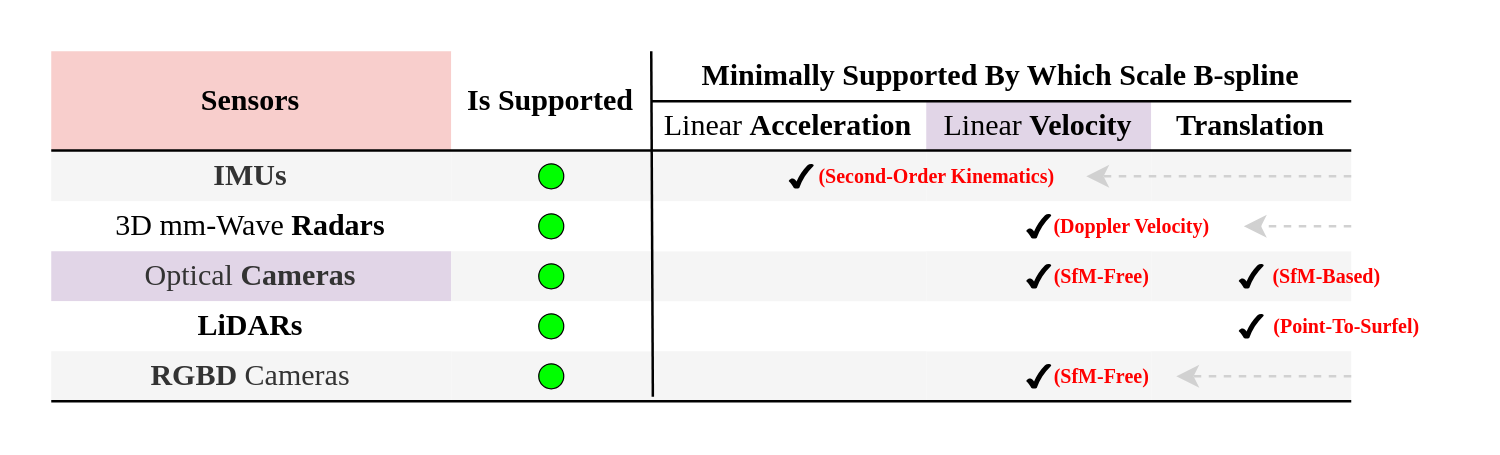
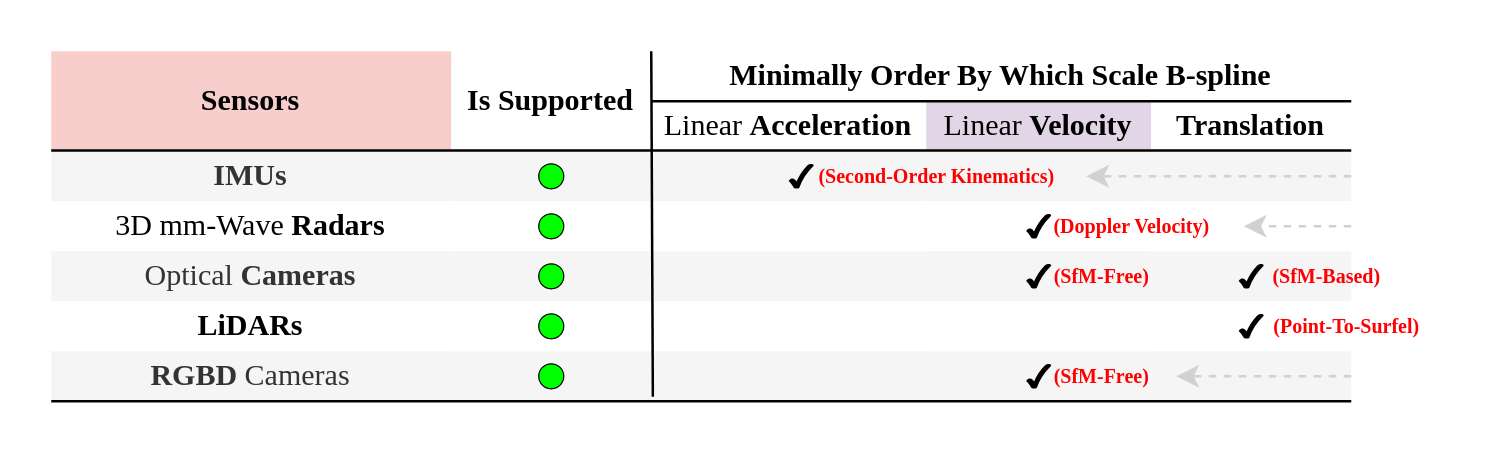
node "Minimally Supported By Which Scale B-spline": label "Minimally Supported By Which Scale B-spline" -> "Minimally Order By Which Scale B-spline"
node "Optical Cameras": fillcolor #e1d5e7 -> #f5f5f5
